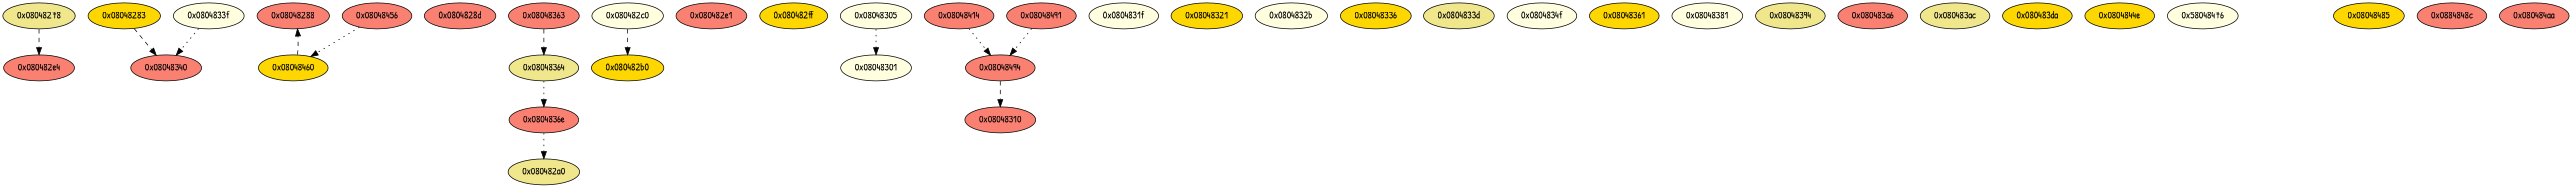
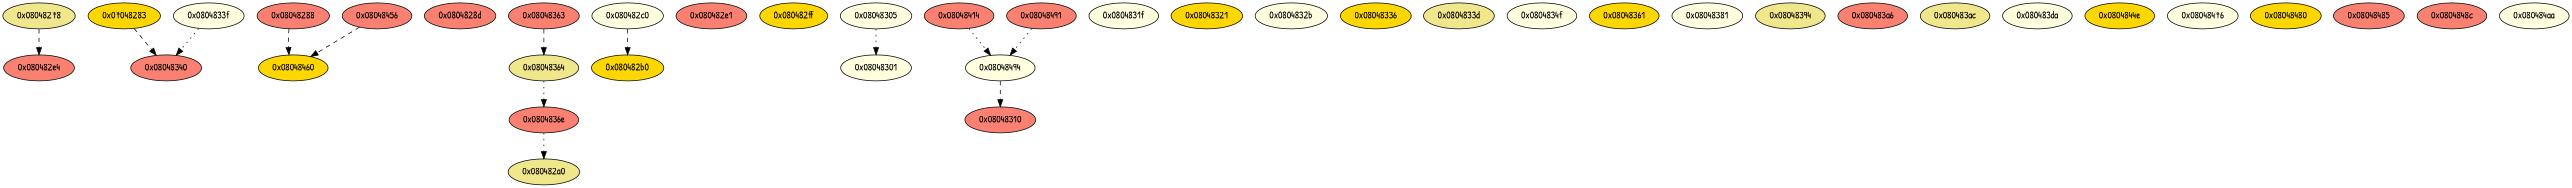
node "0x08048283": label "0x08048283" -> "0x07048283"
node "0x080483da": fillcolor gold -> lightyellow
node "0x58048476": label "0x58048476" -> "0x08048476"
node "0x08048480": added
node "0x08048485": fillcolor gold -> salmon
node "0x0884848c": label "0x0884848c" -> "0x0804848c"
node "0x080484aa": fillcolor salmon -> lightyellow
edge "0x08048456" -> "0x08048460": style dotted -> dashed
edge "0x08048460" -> "0x08048288": reversed
node "0x08048494": fillcolor salmon -> lightyellow
